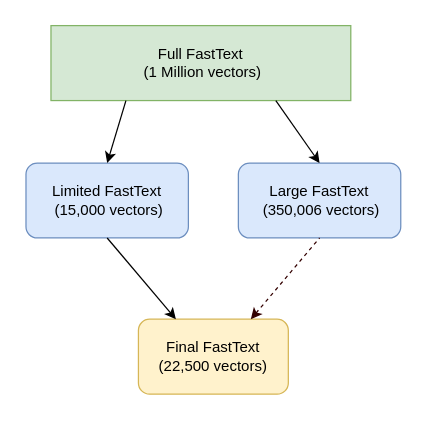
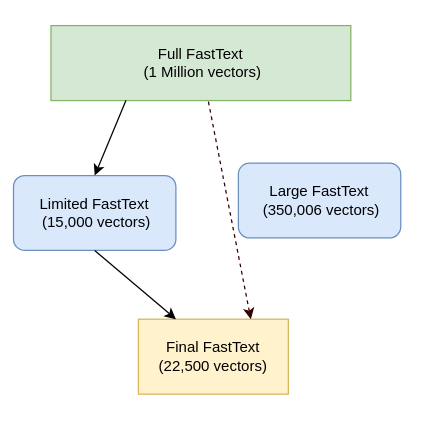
edge "Full FastText (1 Million vectors)" -> "Large FastText (350,006 vectors)": removed
node "Limited FastText (15,000 vectors)": moved (107, 201) -> (94, 213)
edge "Large FastText (350,006 vectors)" -> "Final FastText (22,500 vectors)": now "Full FastText (1 Million vectors)" -> "Final FastText (22,500 vectors)"
node "Final FastText (22,500 vectors)": shape rounded rectangle -> rectangle
